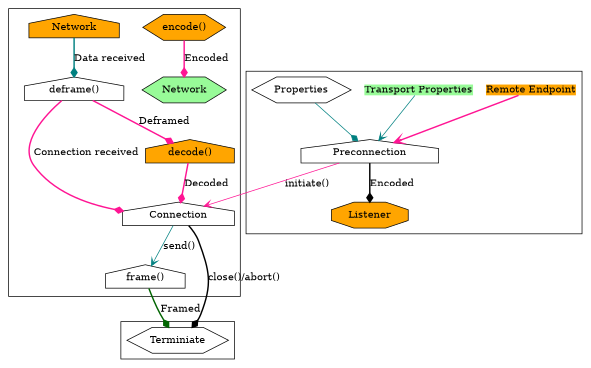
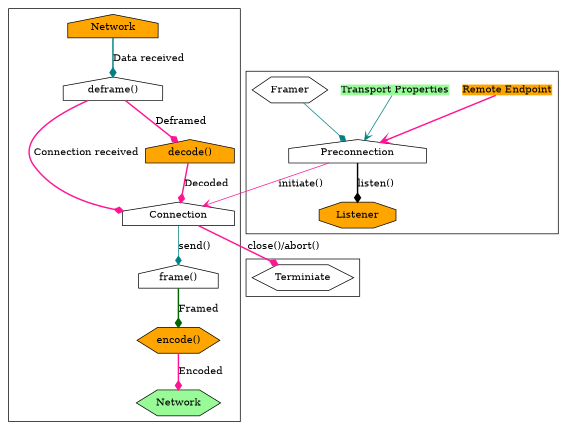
node "Properties": label "Properties" -> "Framer"
edge "Preconnection" -> "Listener": label "Encoded" -> "listen()"
edge "Connection" -> "frame()": arrowhead vee -> diamond
edge "Connection" -> "Terminiate": color black -> deeppink
edge "frame()" -> "Terminiate": now "frame()" -> "encode()"
